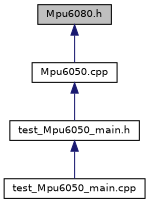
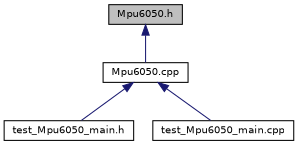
node "Mpu6080.h": label "Mpu6080.h" -> "Mpu6050.h"
edge "test_Mpu6050_main.cpp" -> "test_Mpu6050_main.h": now "test_Mpu6050_main.cpp" -> "Mpu6050.cpp"
